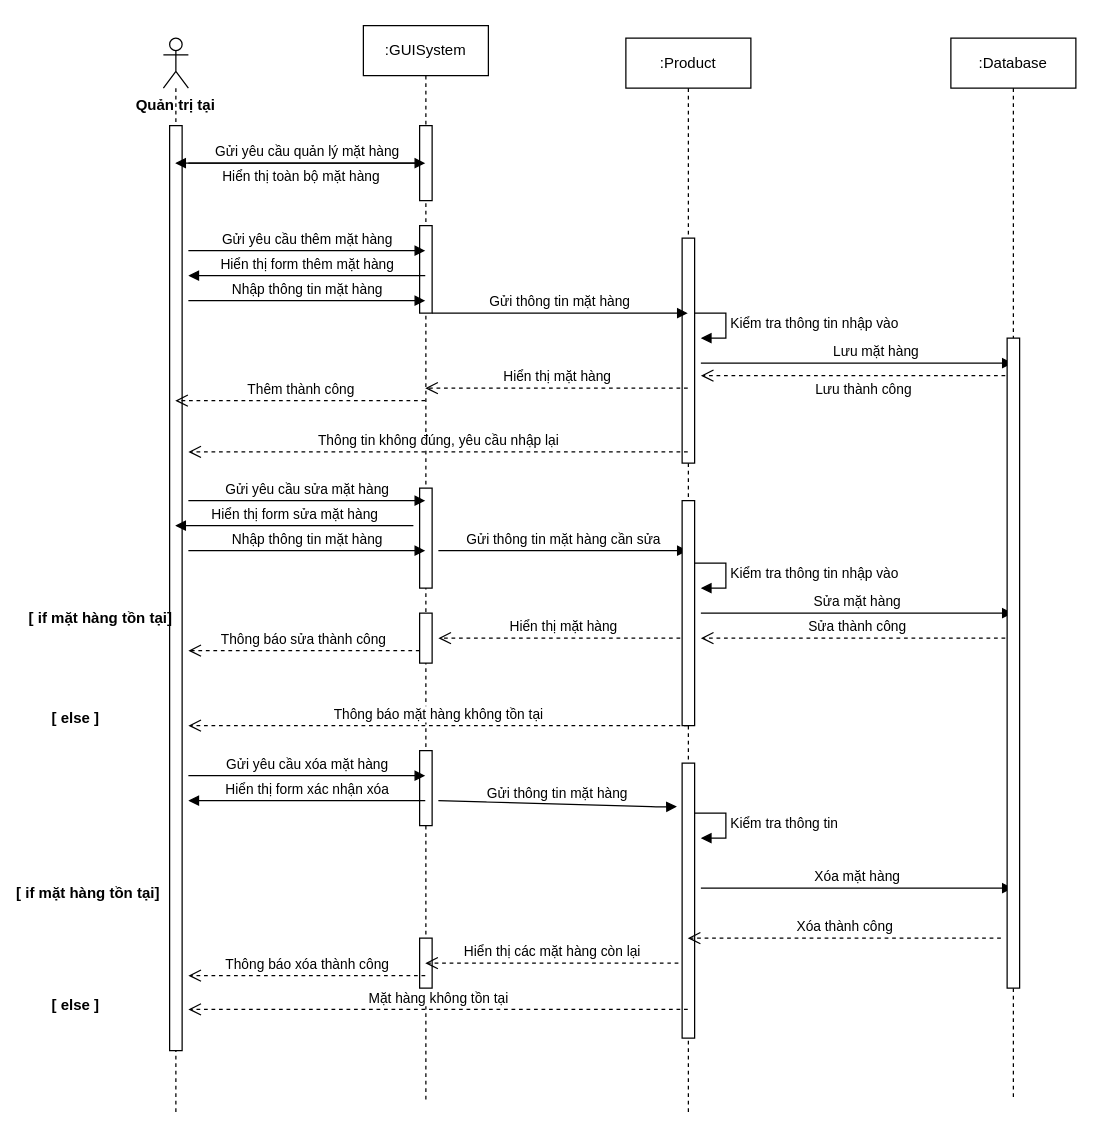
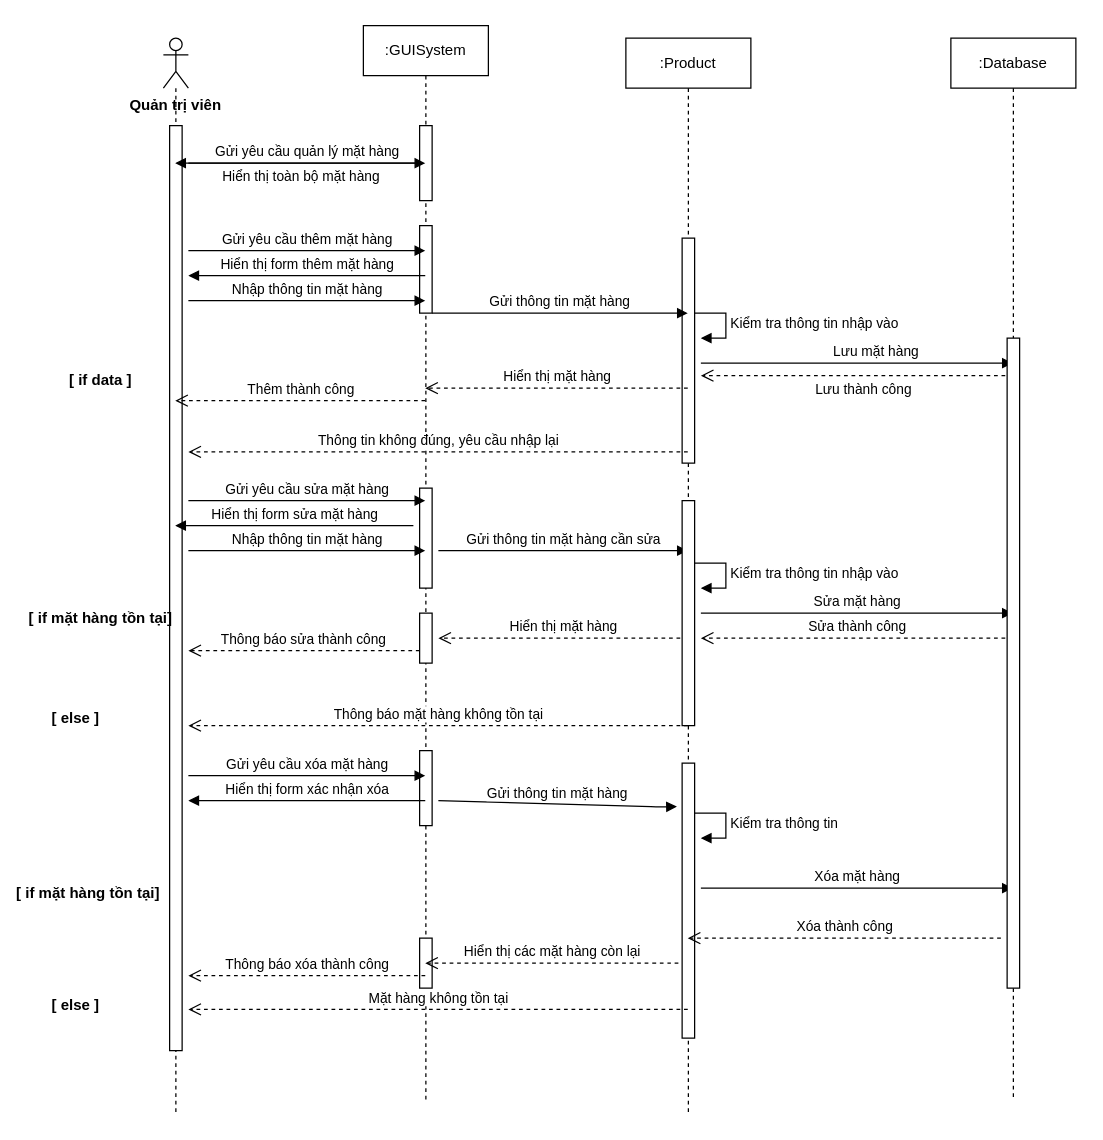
node "Quản trị tại": label "Quản trị tại" -> "Quản trị viên"
node "[ if data ]": added
